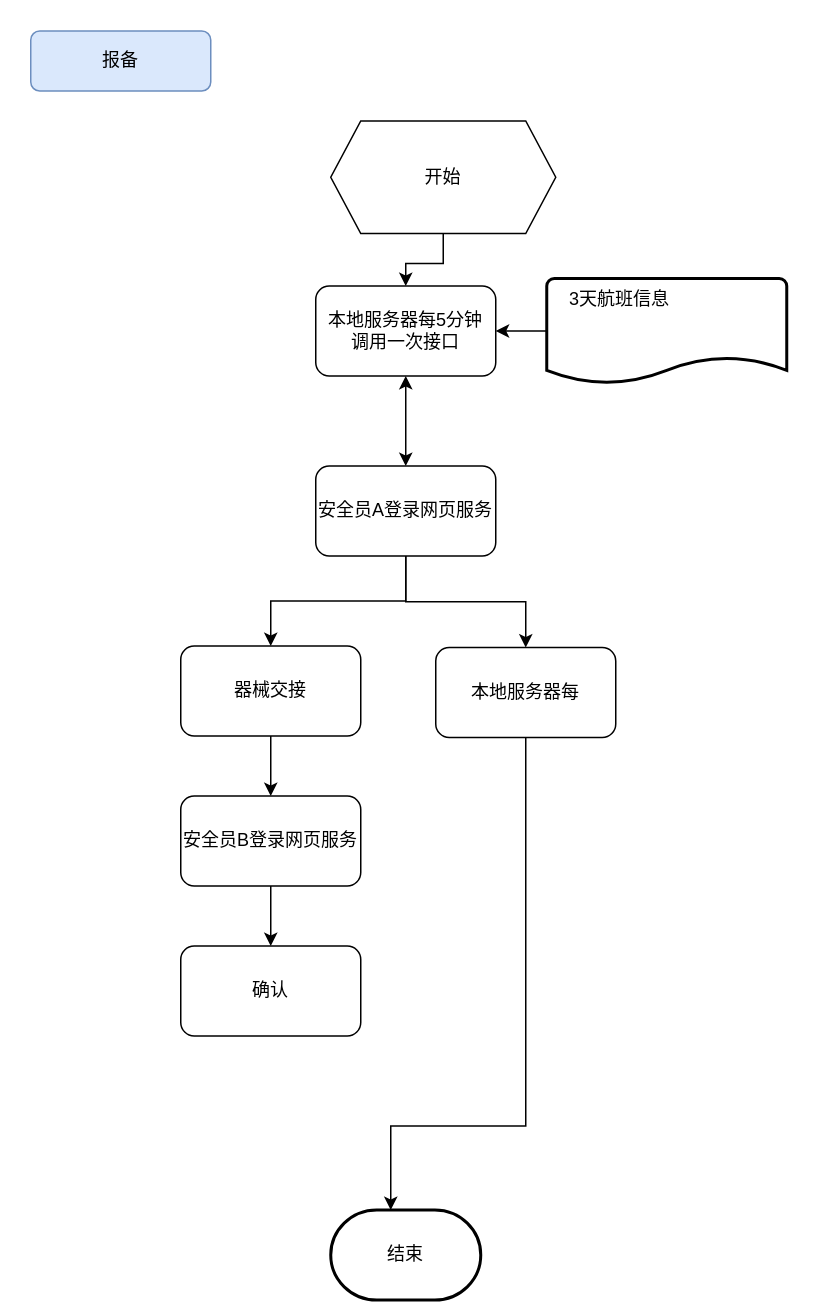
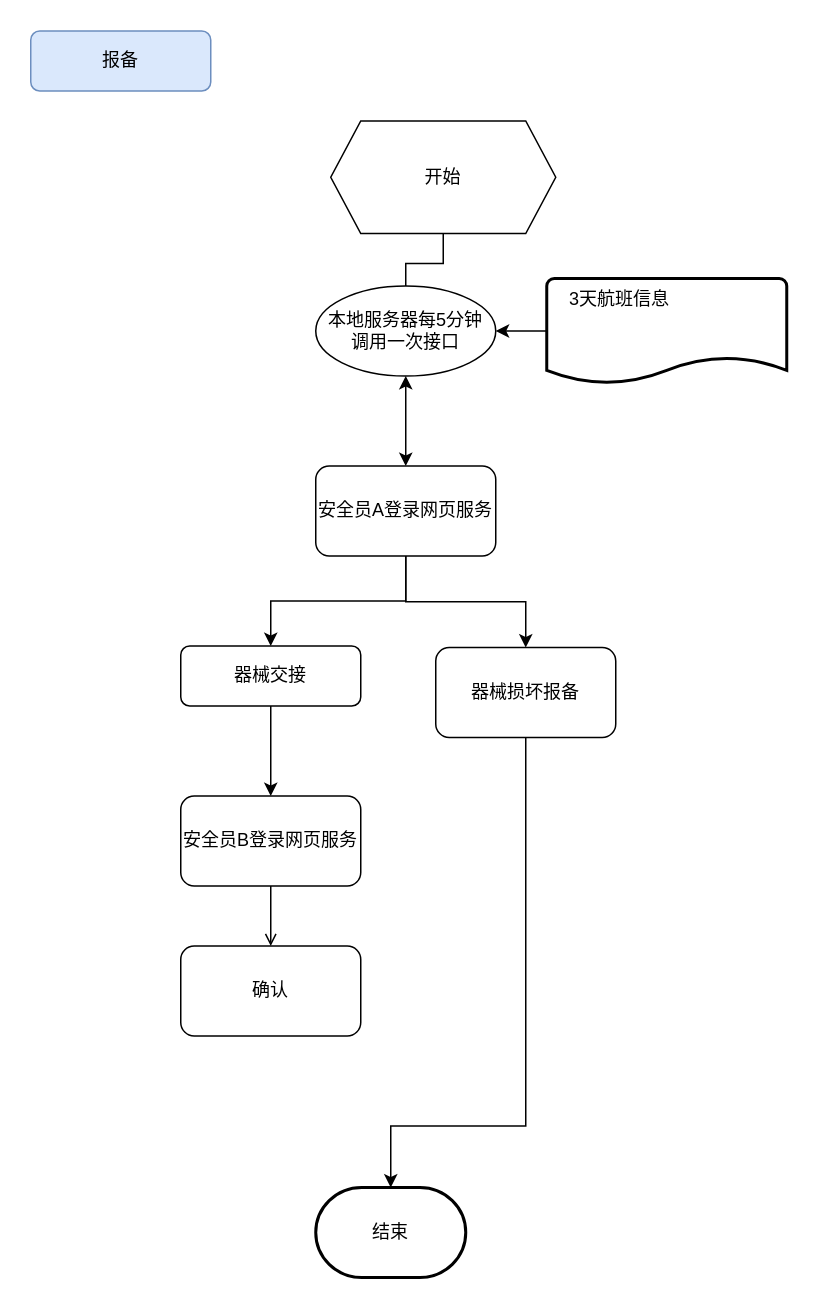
edge "开始" -> "本地服务器每5分钟 调用一次接口": arrowhead classic -> none
node "本地服务器每5分钟 调用一次接口": shape rounded rectangle -> ellipse
node "器械交接": size 180x90 -> 180x60
node "本地服务器每": label "本地服务器每" -> "器械损坏报备"
edge "安全员B登录网页服务" -> "确认": arrowhead classic -> open
node "结束": moved (406, 1255) -> (391, 1232)
